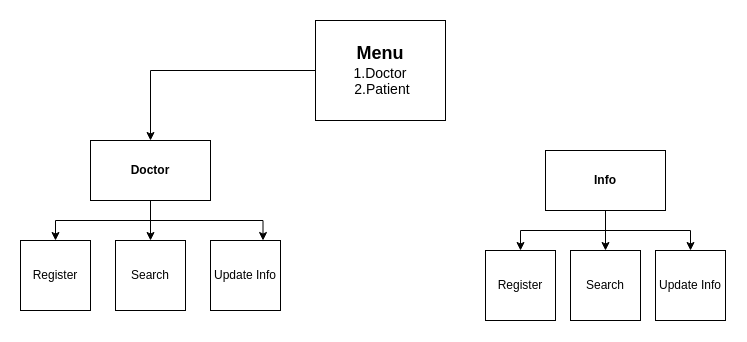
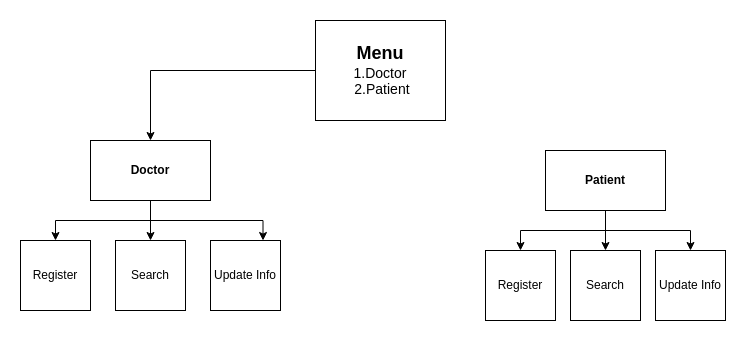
node "Info": label "Info" -> "Patient"
